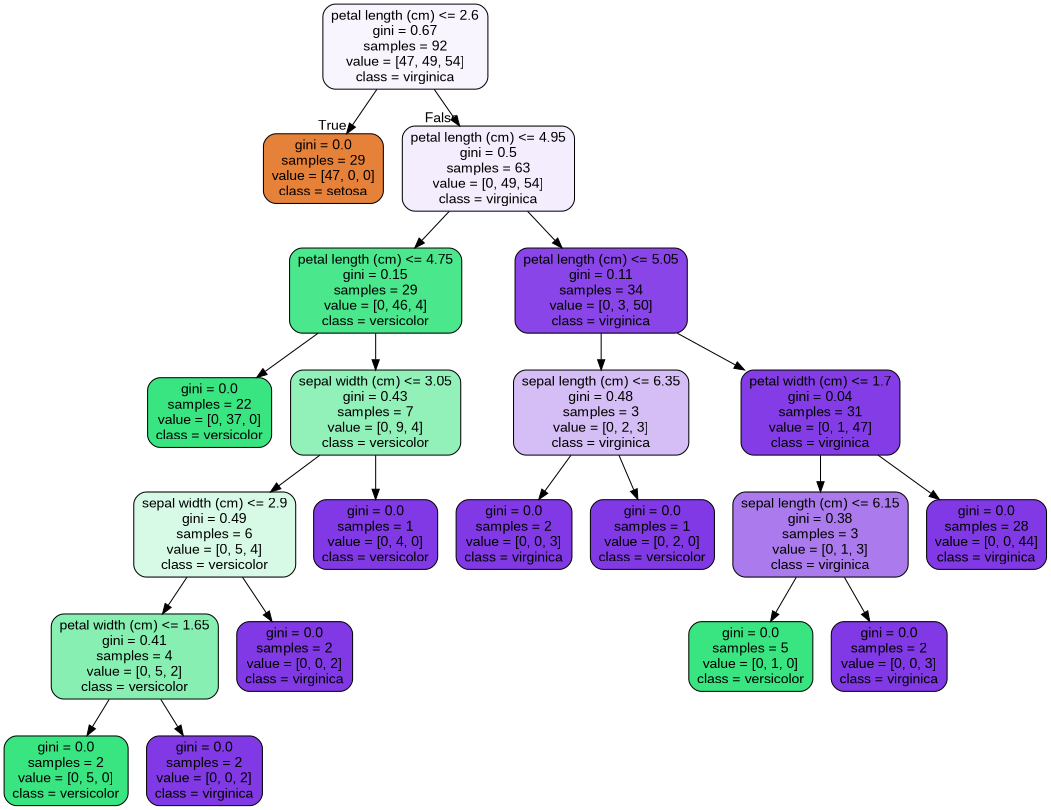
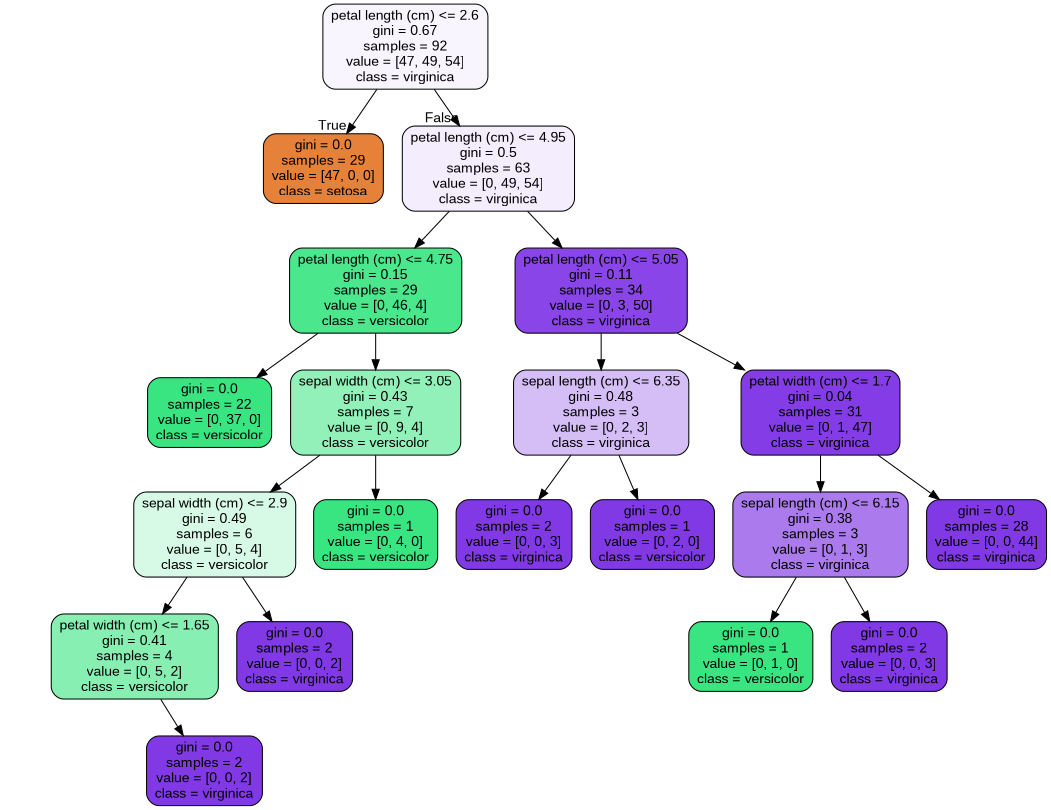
node "gini = 0.0 samples = 1 value = [0, 4, 0] class = versicolor": fillcolor #8139e5 -> #39e581
node "gini = 0.0 samples = 5 value = [0, 1, 0] class = versicolor": label "gini = 0.0 samples = 5 value = [0, 1, 0] class = versicolor" -> "gini = 0.0 samples = 1 value = [0, 1, 0] class = versicolor"
node "gini = 0.0 samples = 2 value = [0, 5, 0] class = versicolor": removed
